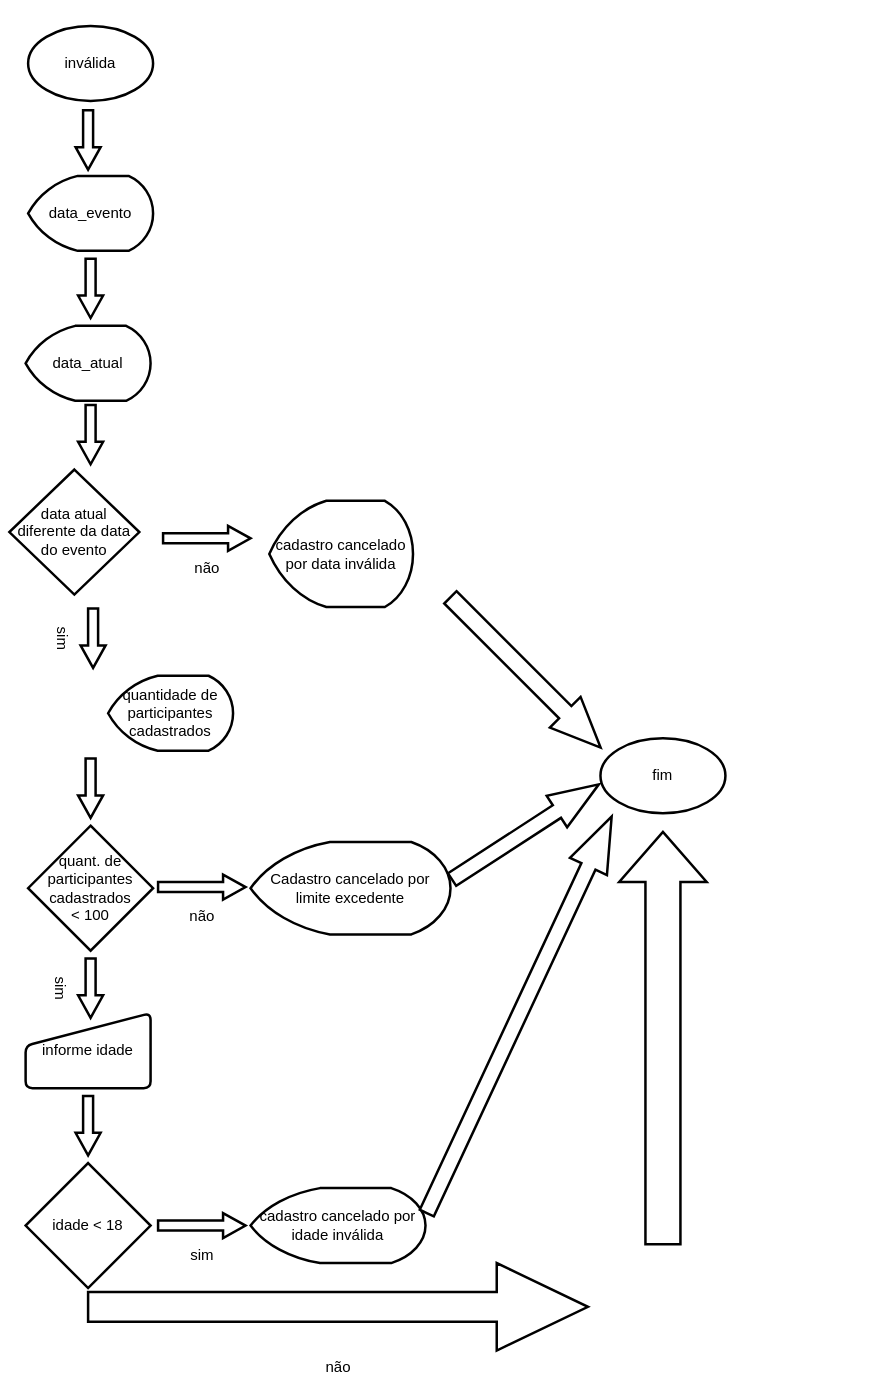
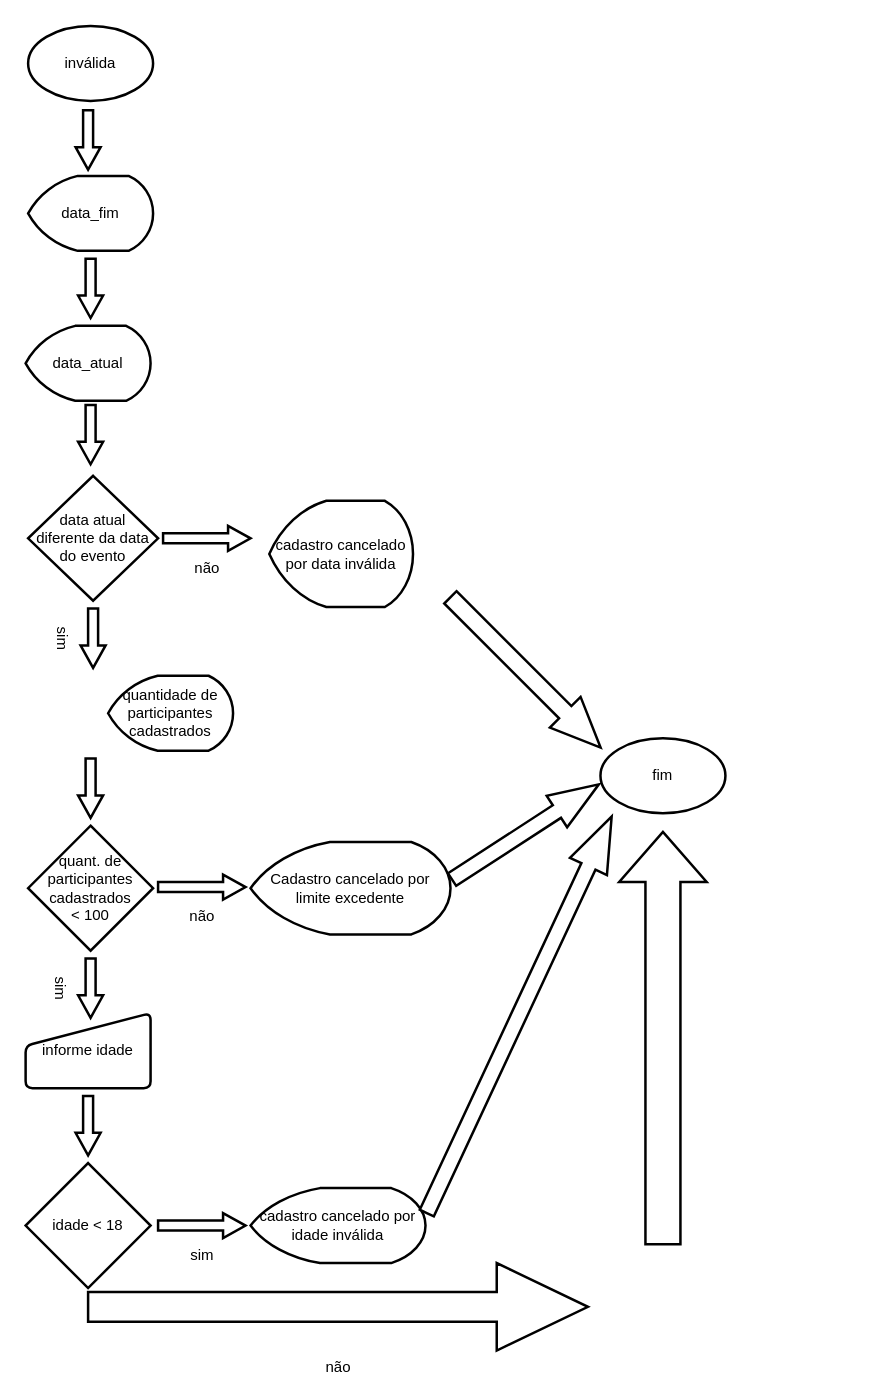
node "data_evento": label "data_evento" -> "data_fim"
node "data atual diferente da data do evento": moved (74, 532) -> (93, 538)
